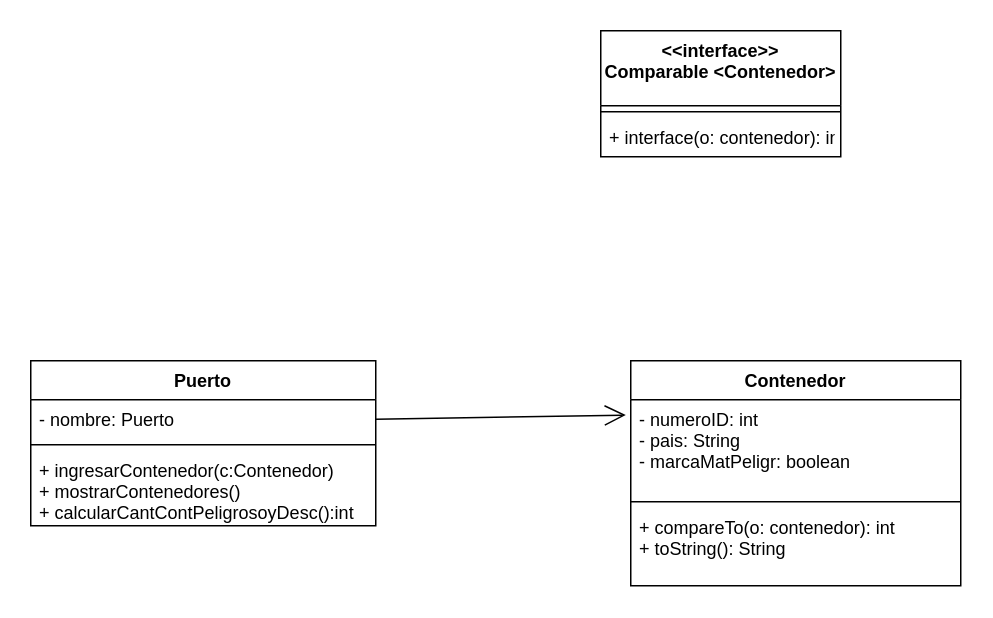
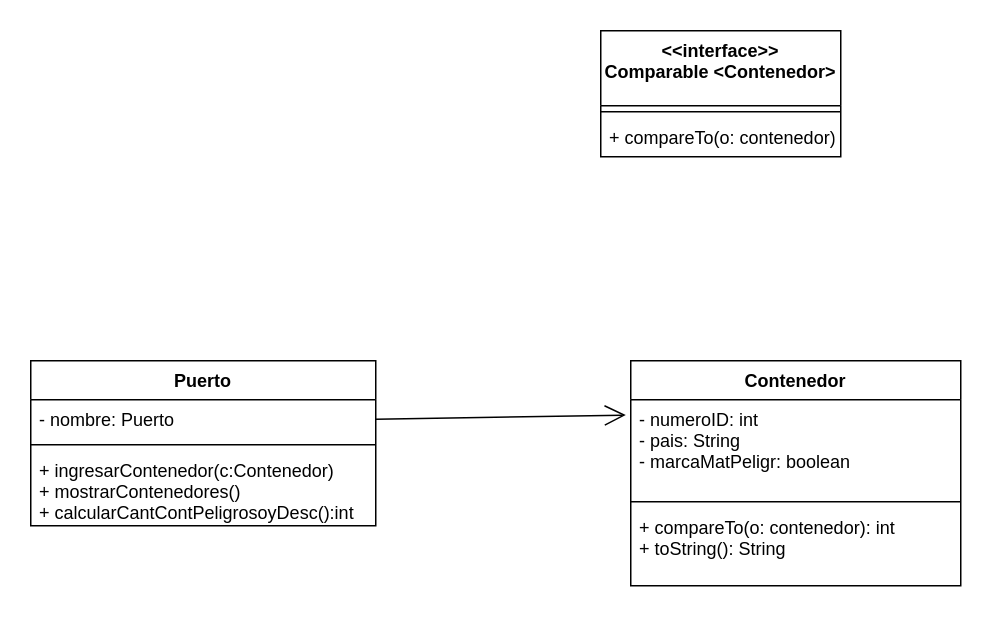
node "+ interface(o: contenedor): int": label "+ interface(o: contenedor): int" -> "+ compareTo(o: contenedor): int"
